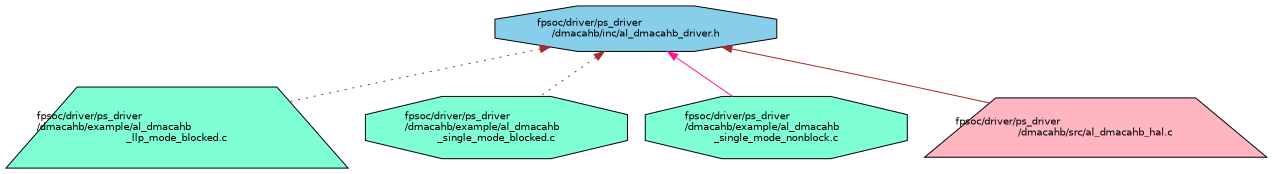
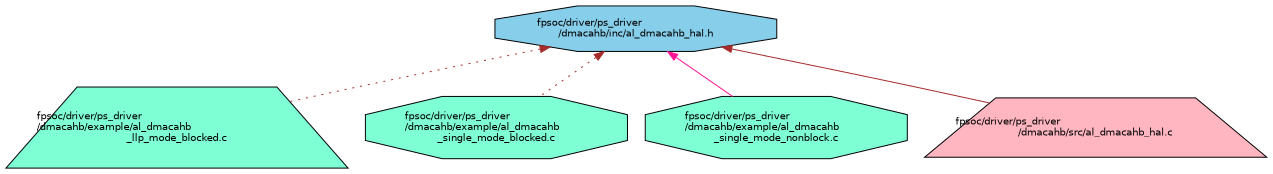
node "fpsoc/driver/ps_driver /dmacahb/inc/al_dmacahb_driver.h": label "fpsoc/driver/ps_driver /dmacahb/inc/al_dmacahb_driver.h" -> "fpsoc/driver/ps_driver /dmacahb/inc/al_dmacahb_hal.h"
